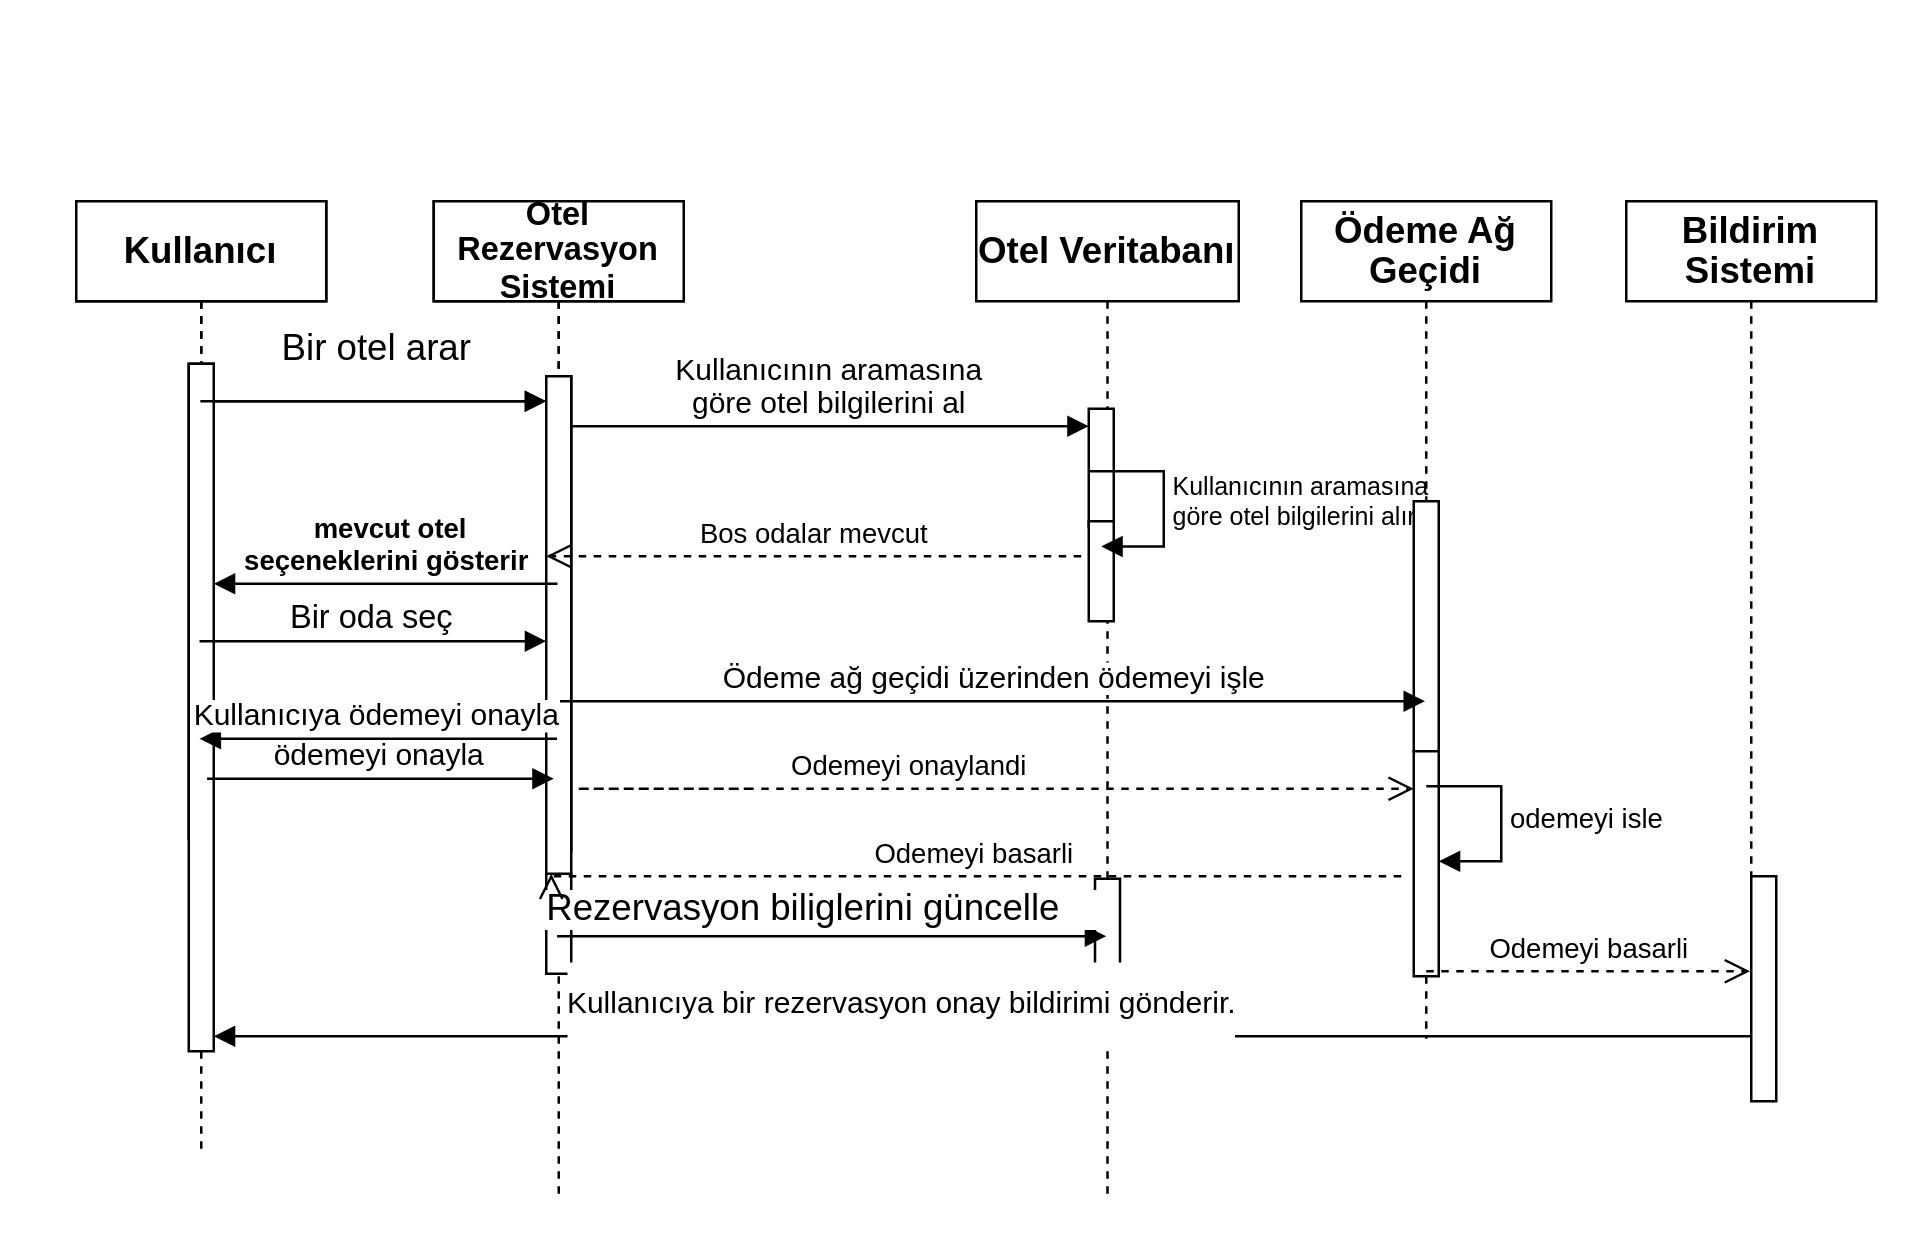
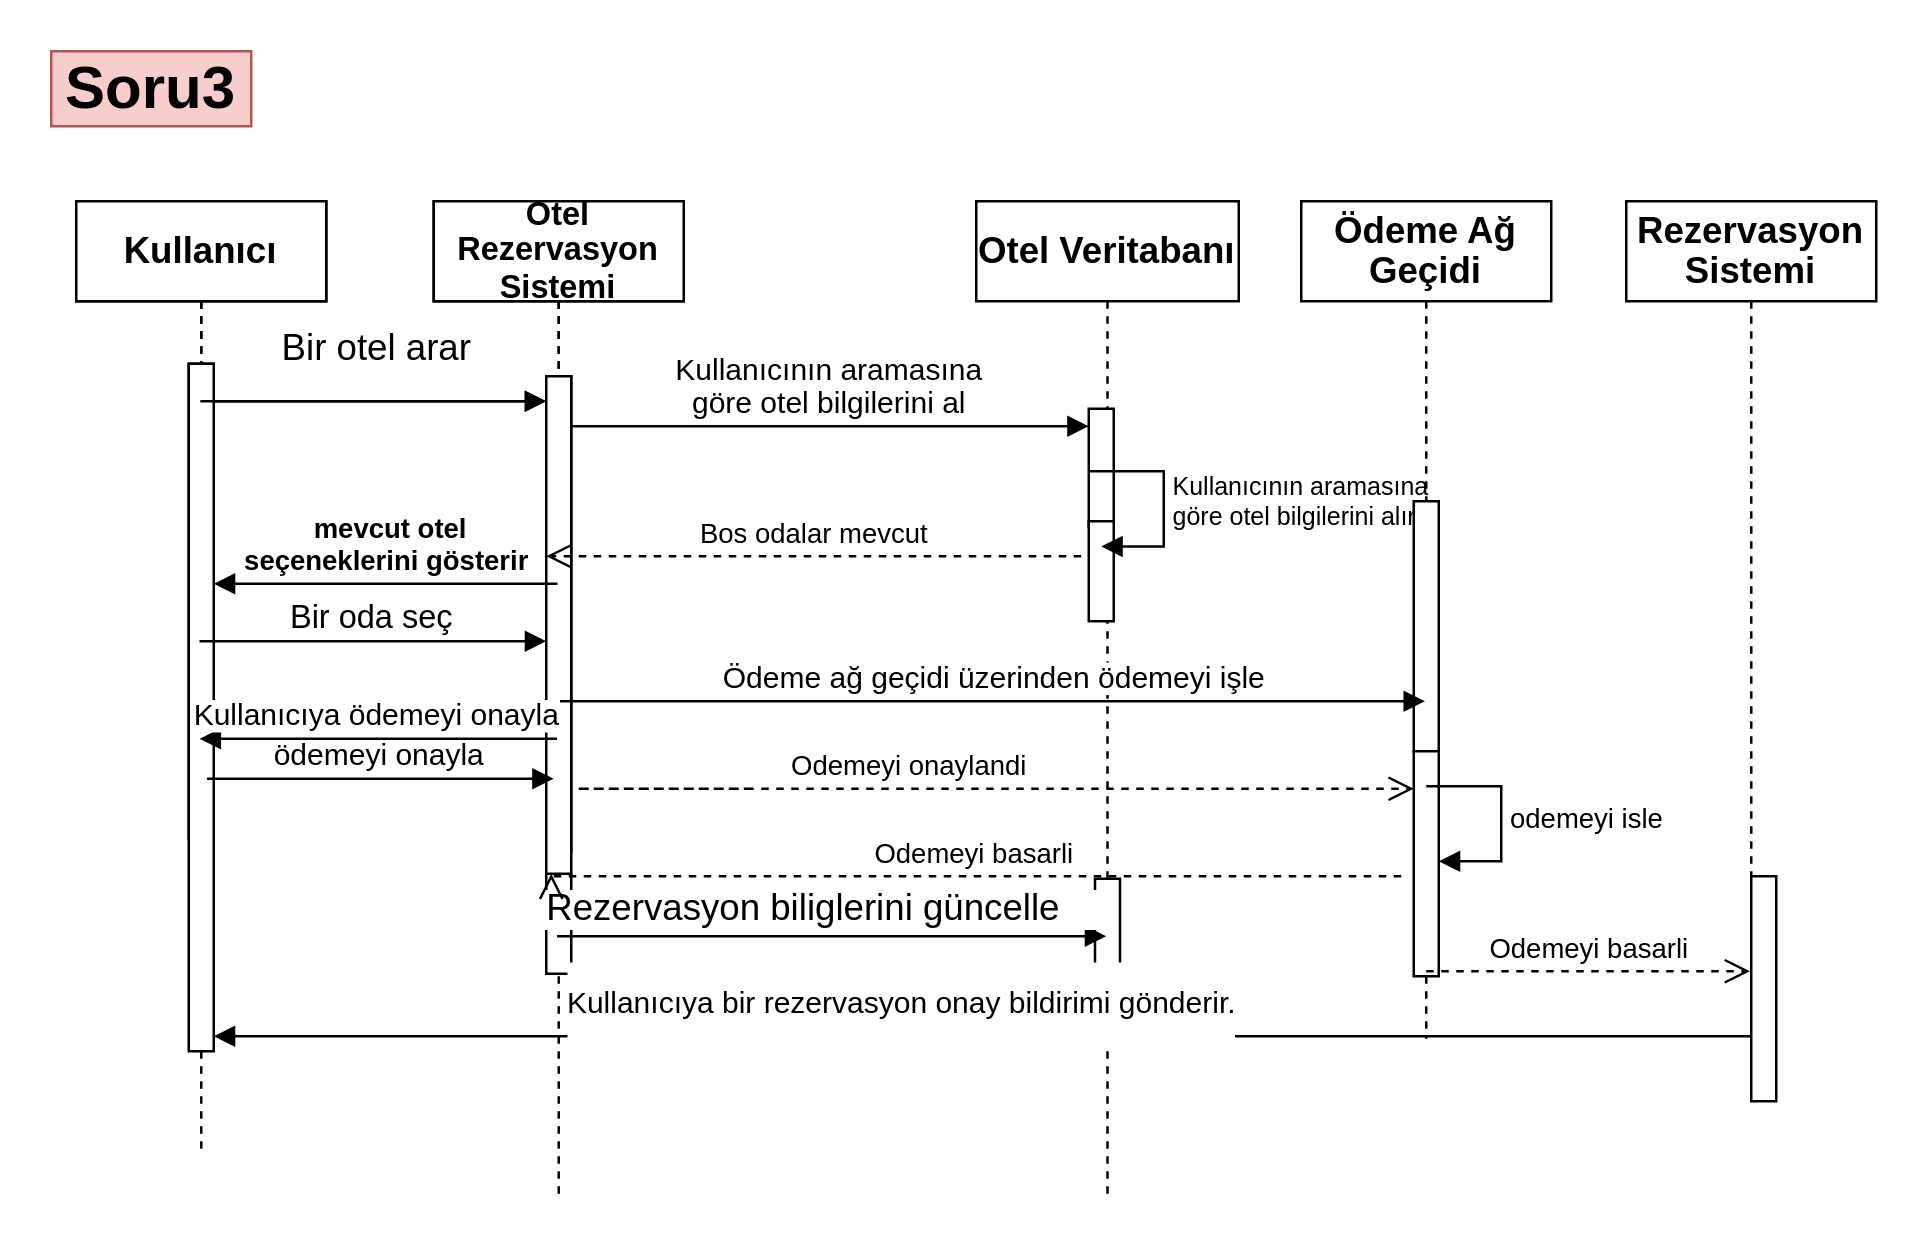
node "Soru3": added
node "Bildirim Sistemi": label "Bildirim Sistemi" -> "Rezervasyon Sistemi"
